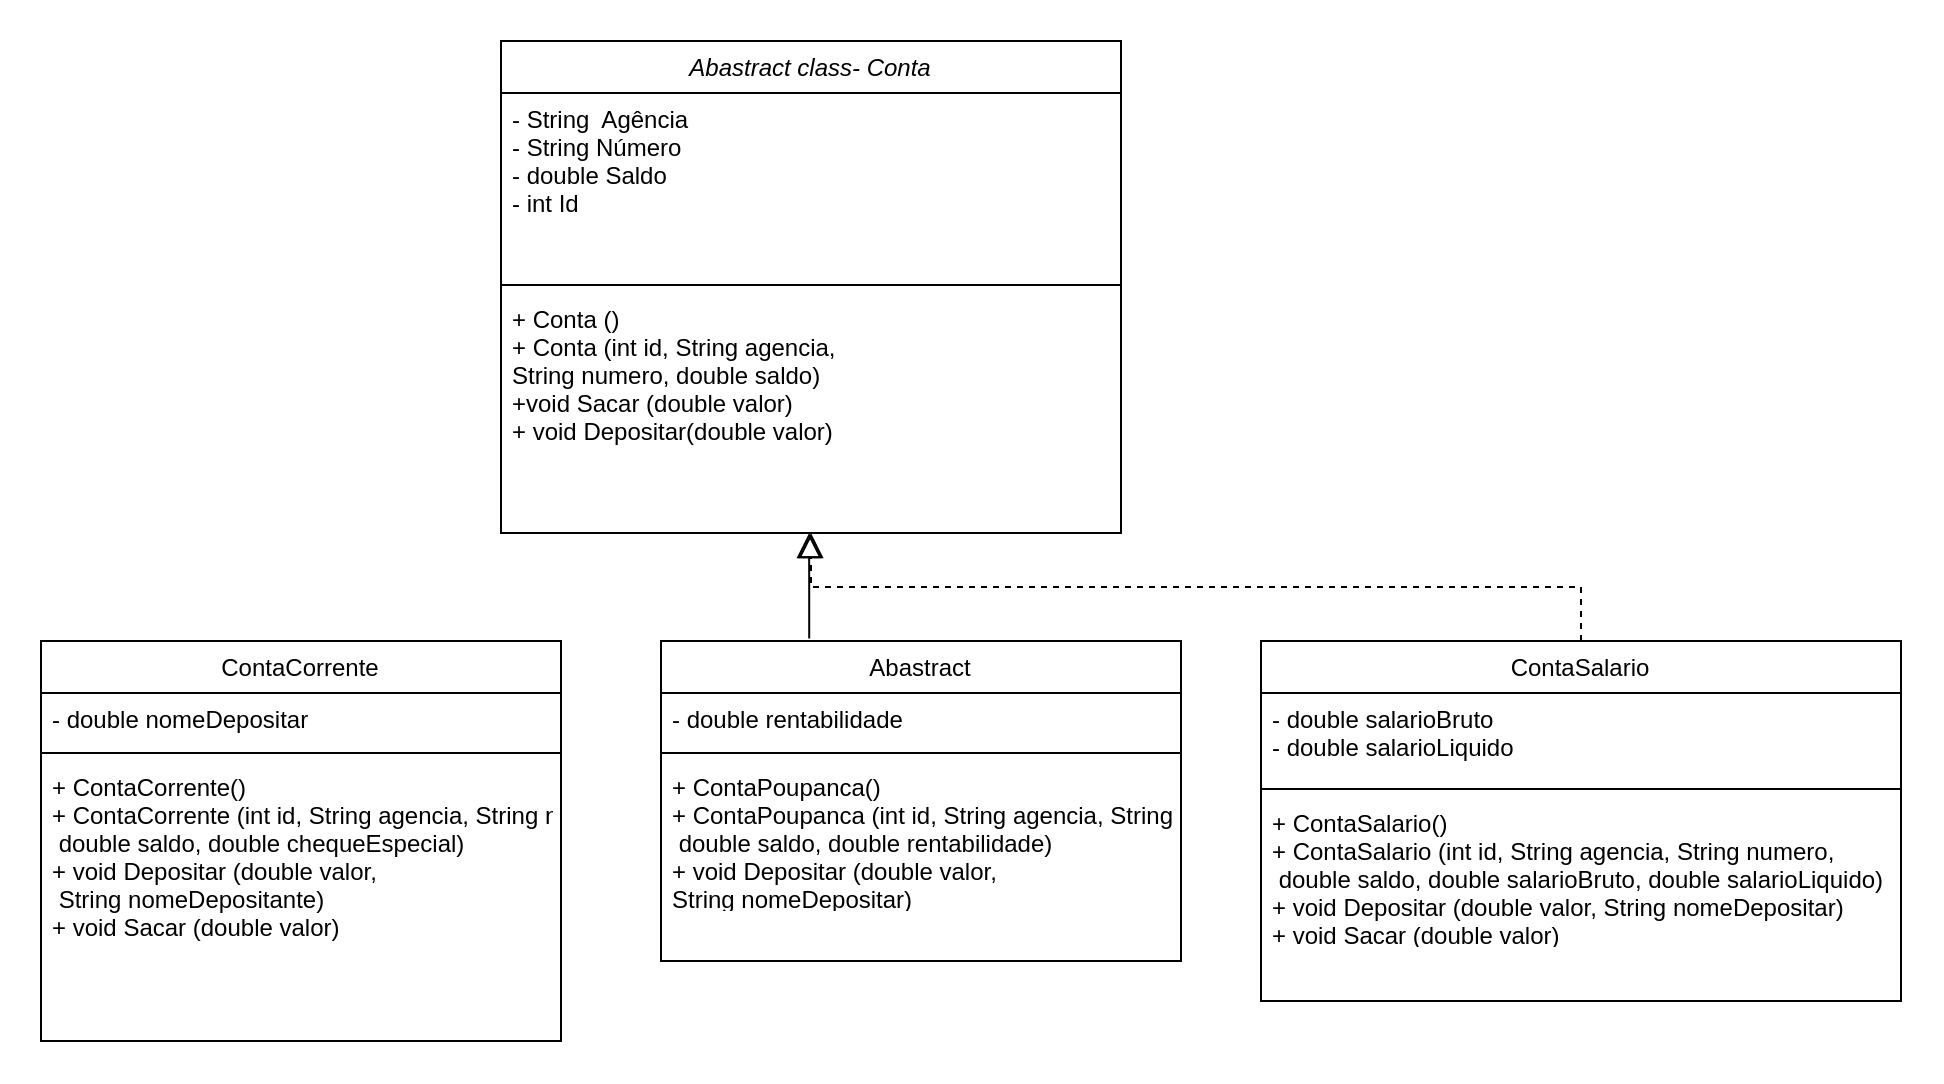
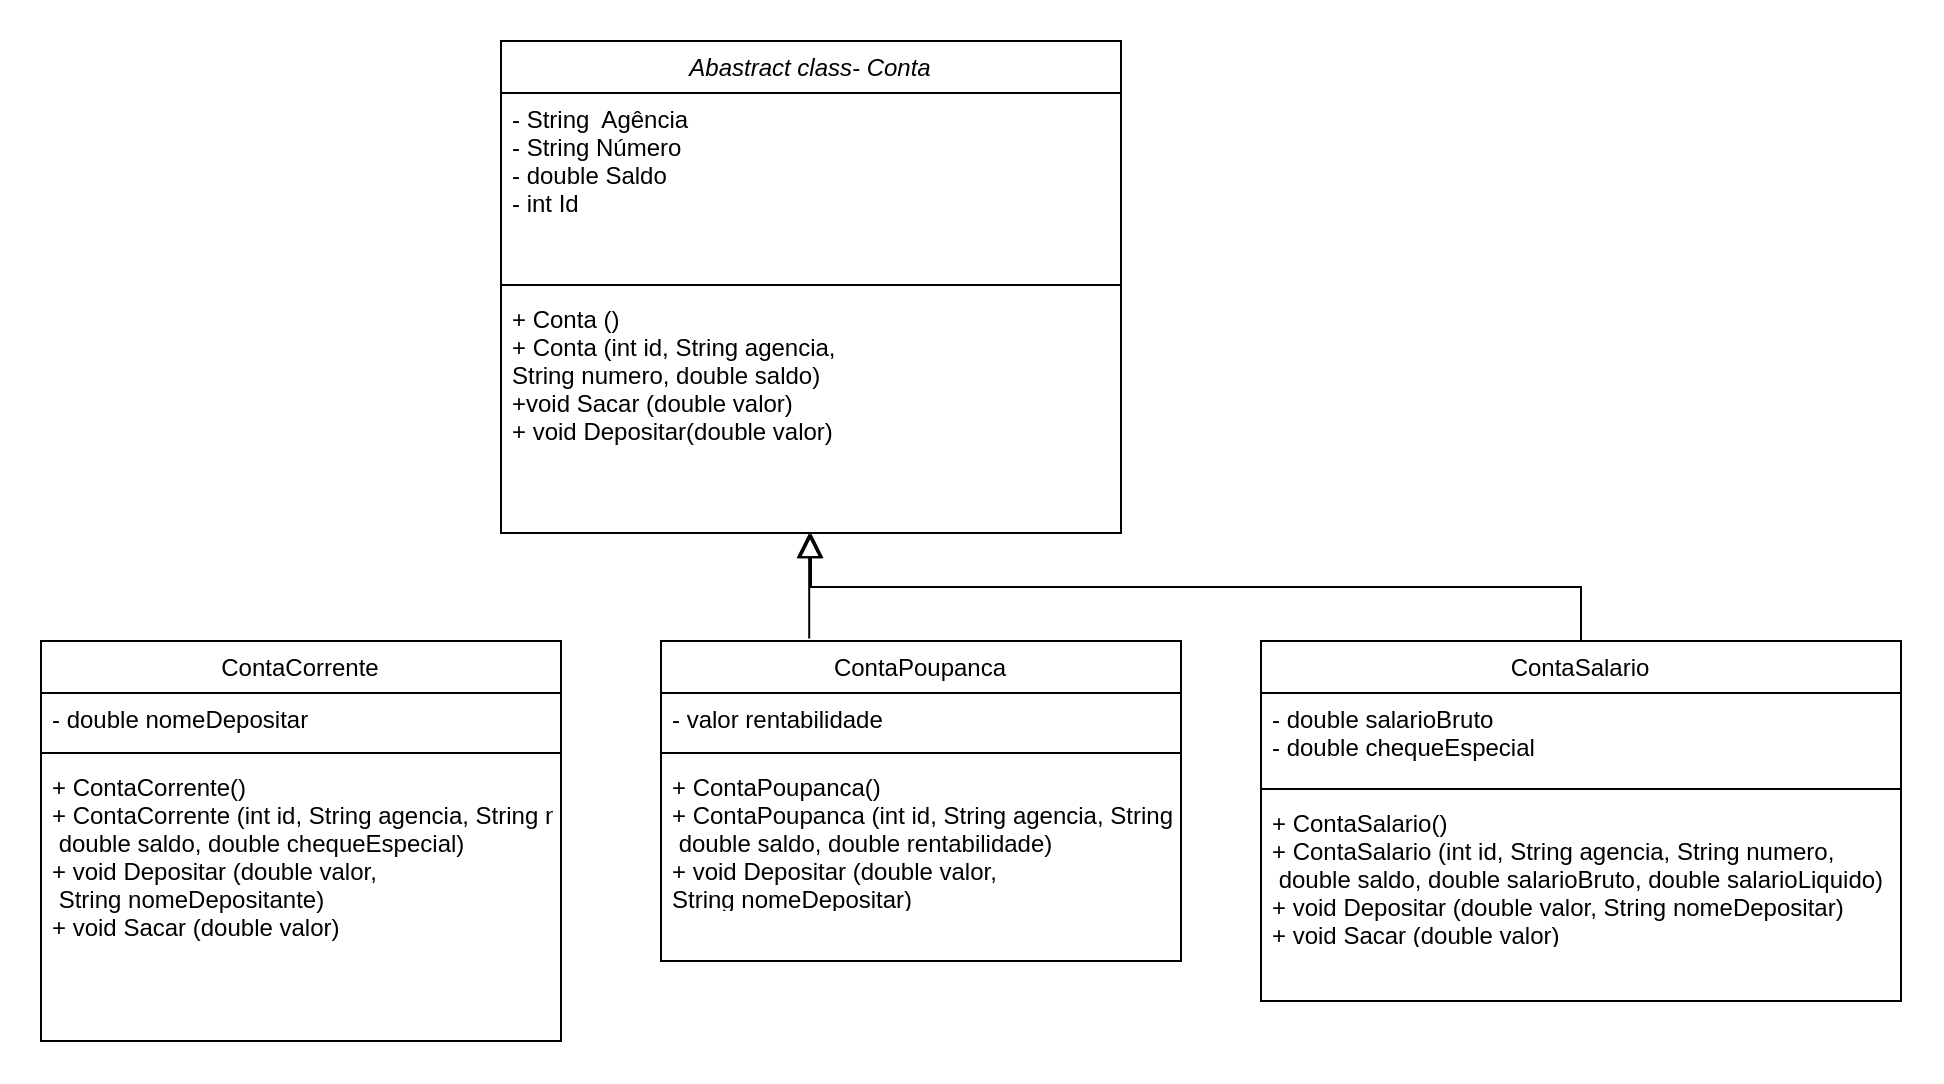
edge "ContaSalario" -> "Abastract class- Conta": style dashed -> solid
node "Abastract": label "Abastract" -> "ContaPoupanca"
node "- double rentabilidade": label "- double rentabilidade" -> "- valor rentabilidade"
node "- double salarioBruto - double salarioLiquido": label "- double salarioBruto - double salarioLiquido" -> "- double salarioBruto - double chequeEspecial"
